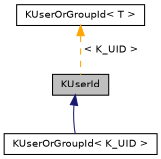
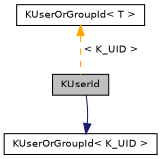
edge "KUserOrGroupId< K_UID >" -> "KUserId": reversed
